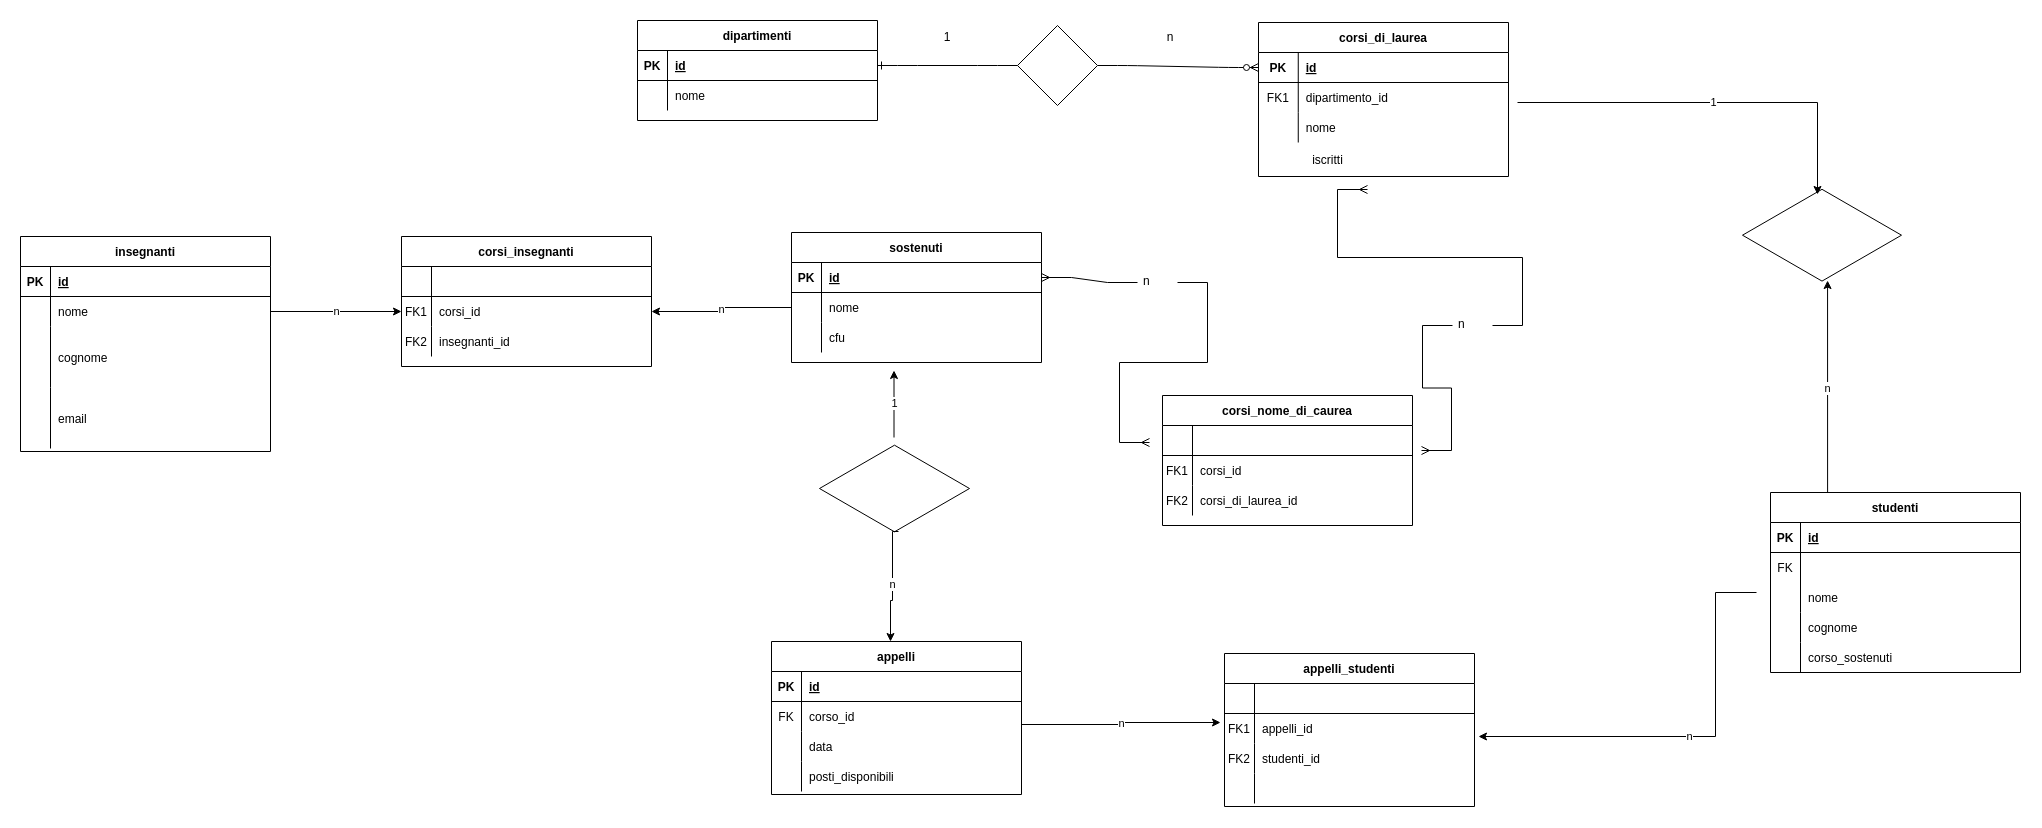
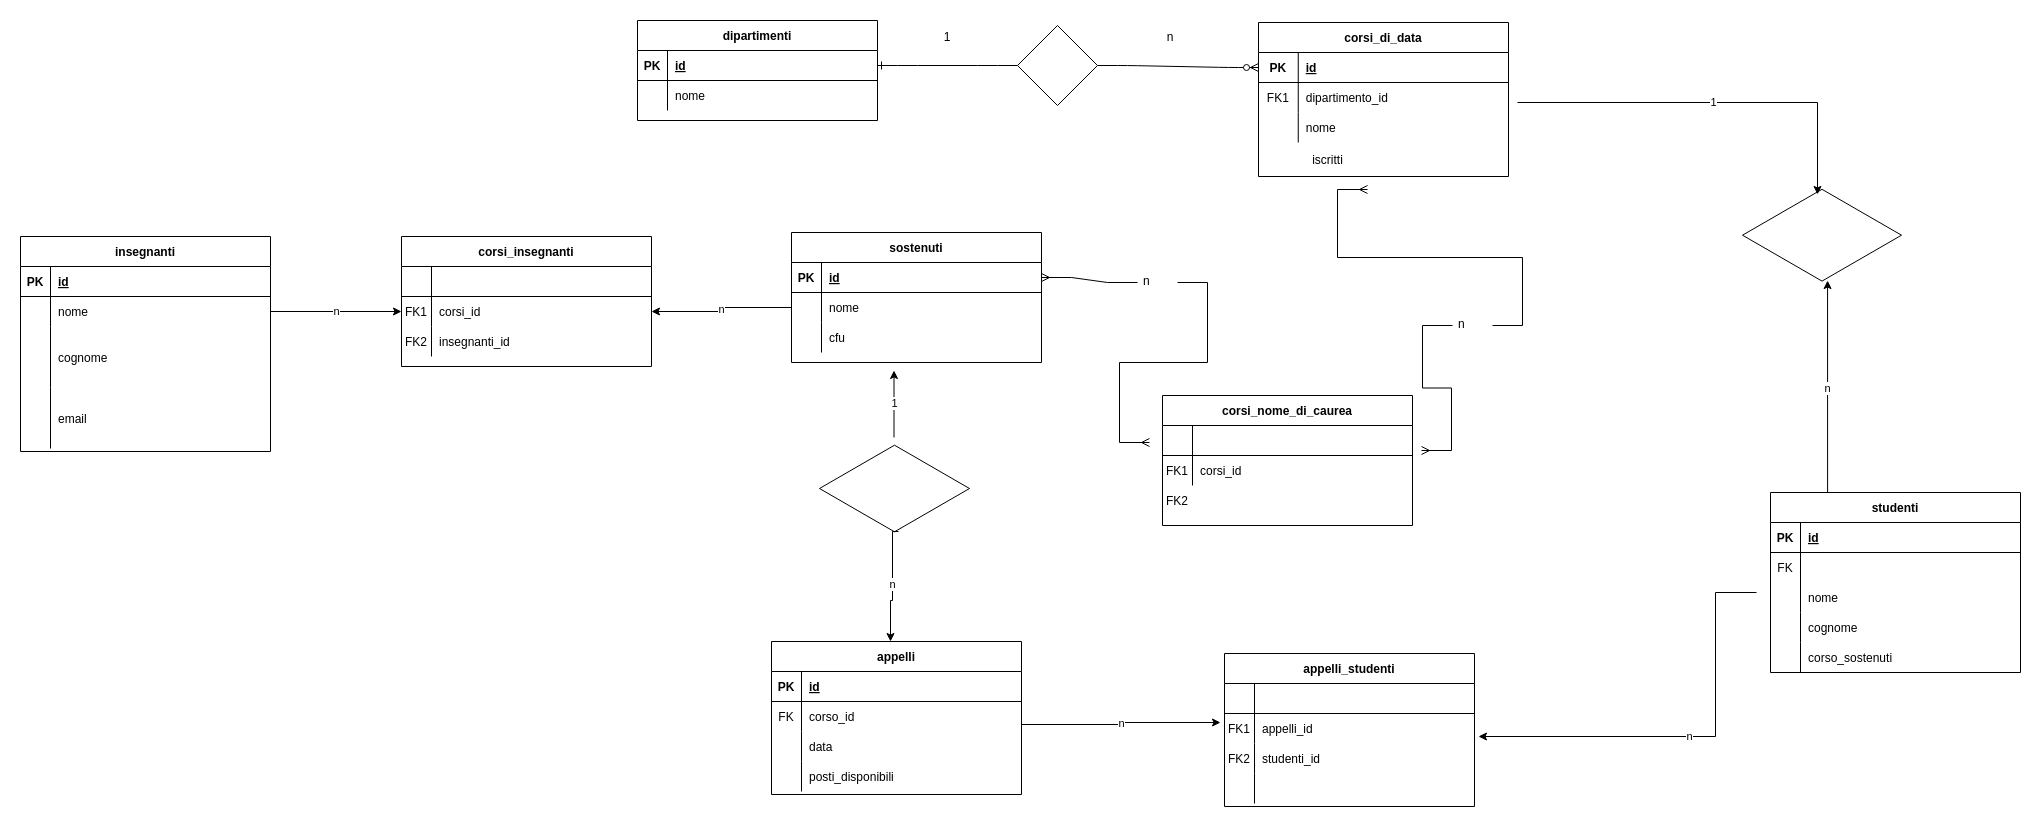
node "corsi_di_laurea": label "corsi_di_laurea" -> "corsi_di_data"
node "corsi_di_laurea_id": removed
